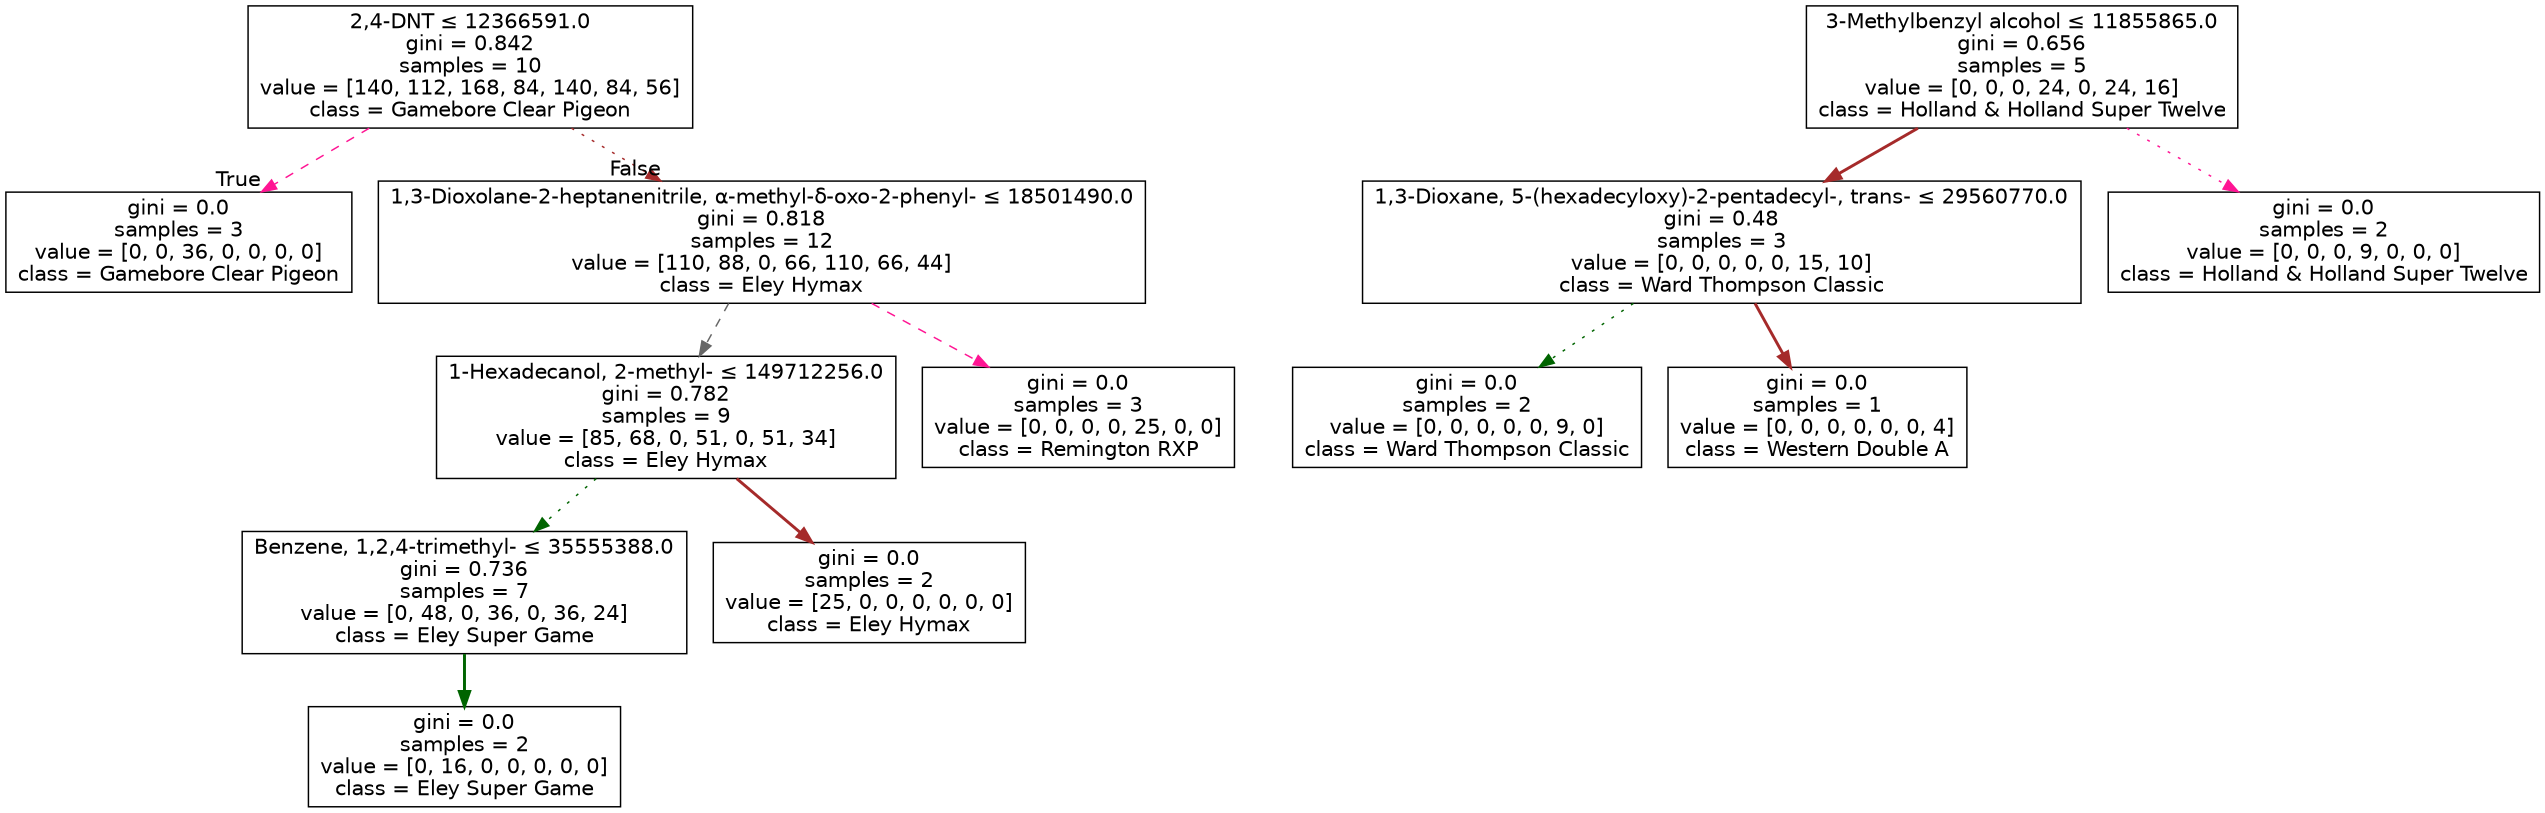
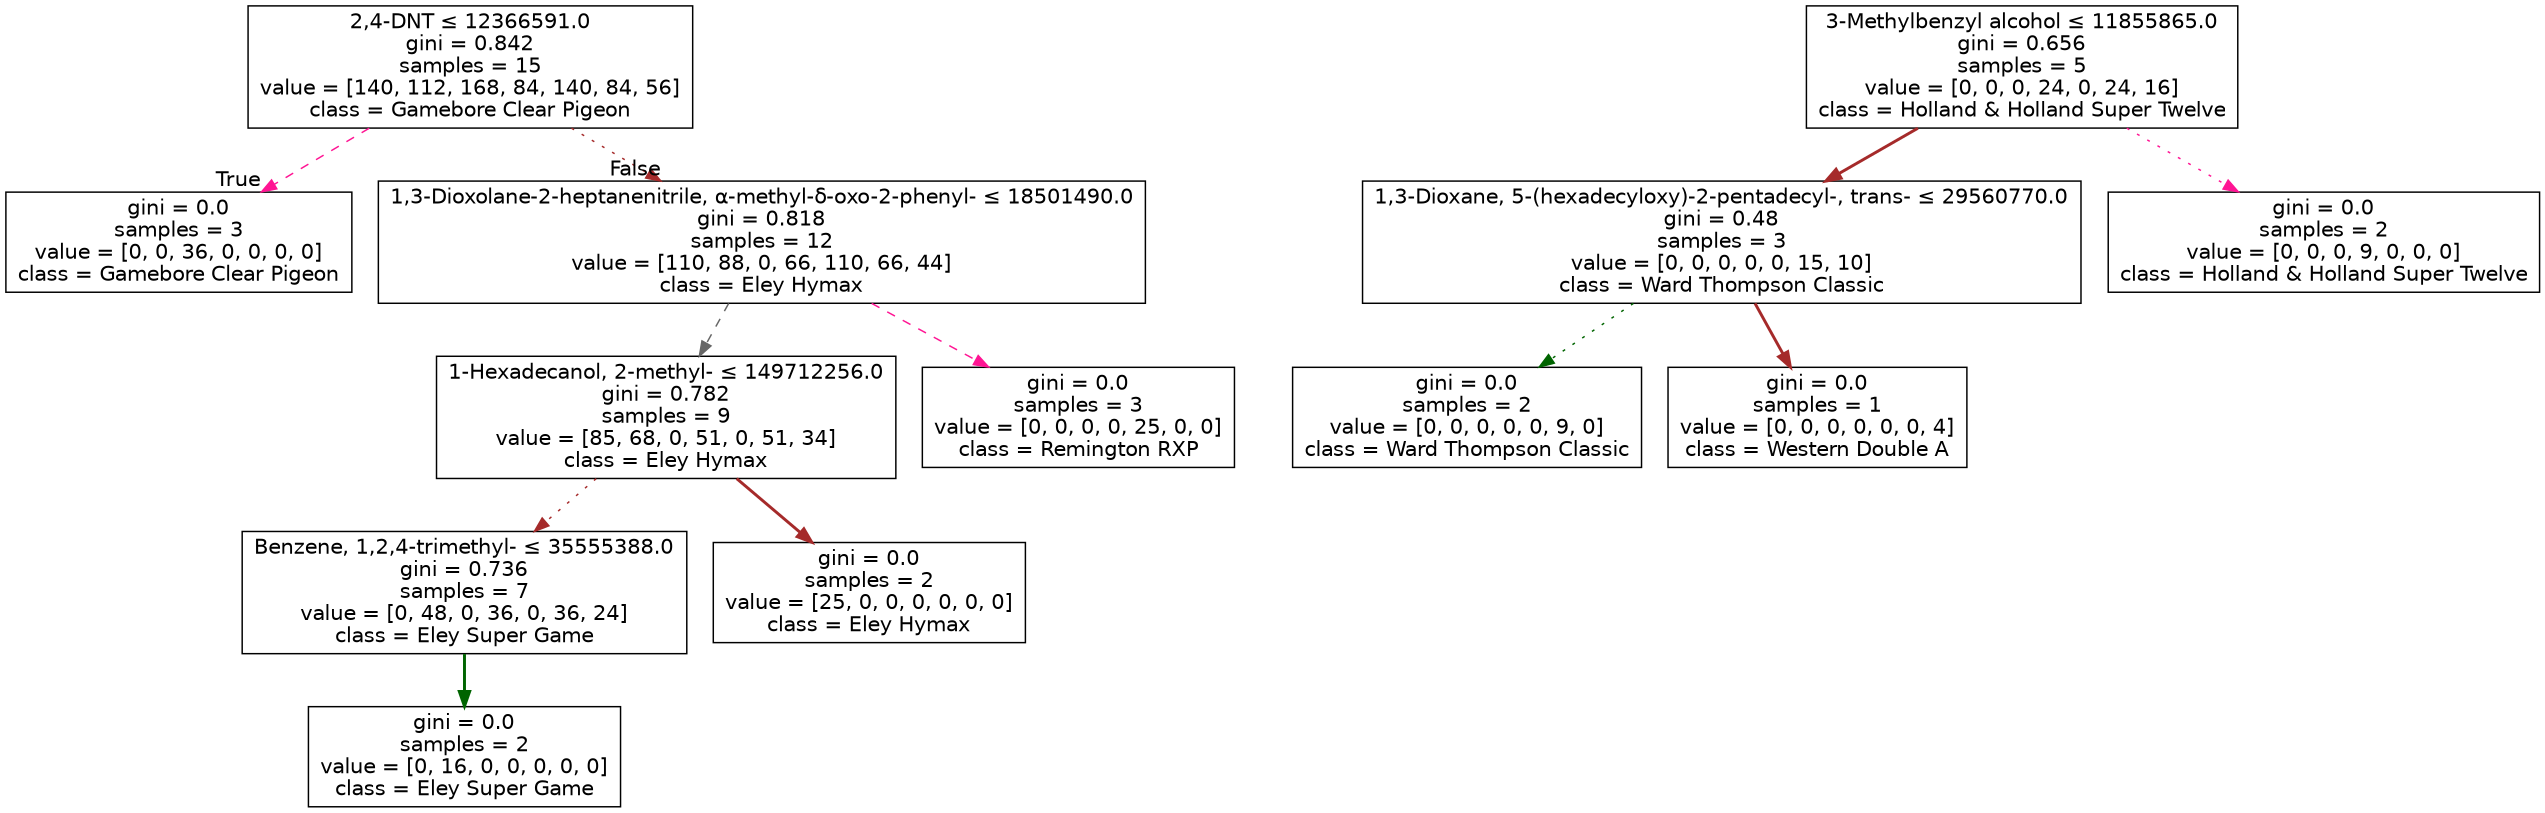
node "2,4-DNT ≤ 12366591.0": text "samples = 10" -> "samples = 15"
edge "1-Hexadecanol, 2-methyl- ≤ 149712256.0" -> "Benzene, 1,2,4-trimethyl- ≤ 35555388.0": color darkgreen -> brown
